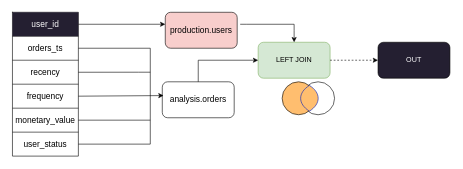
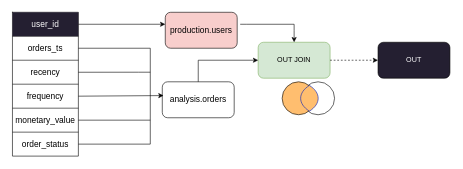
node "LEFT JOIN": label "LEFT JOIN" -> "OUT JOIN"
node "user_status": label "user_status" -> "order_status"
